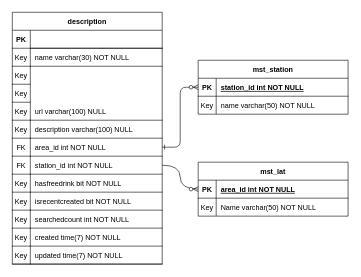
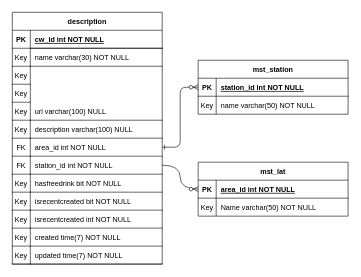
node "cw_id int NOT NULL": added
node "searchedcount int NOT NULL": label "searchedcount int NOT NULL" -> "isrecentcreated int NOT NULL"
